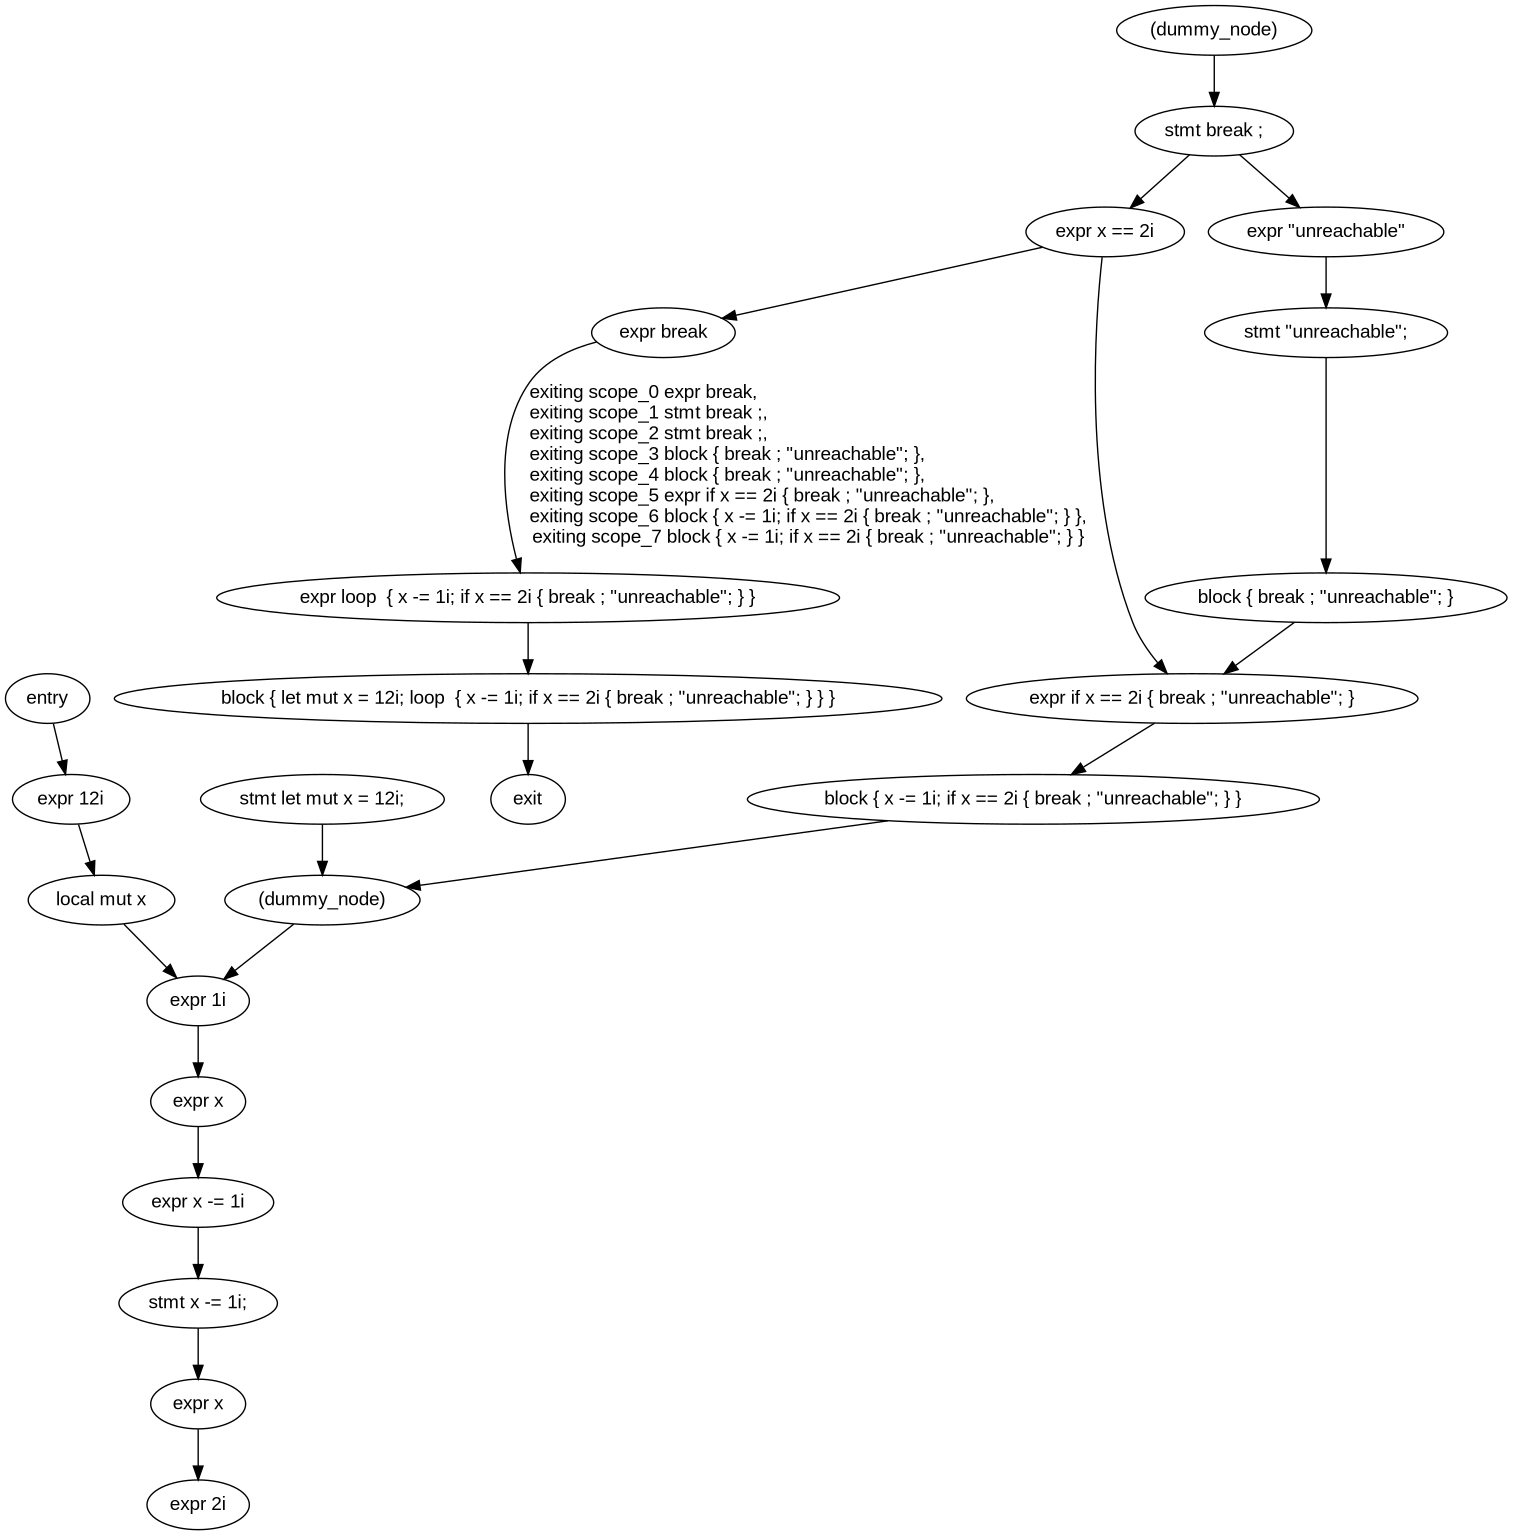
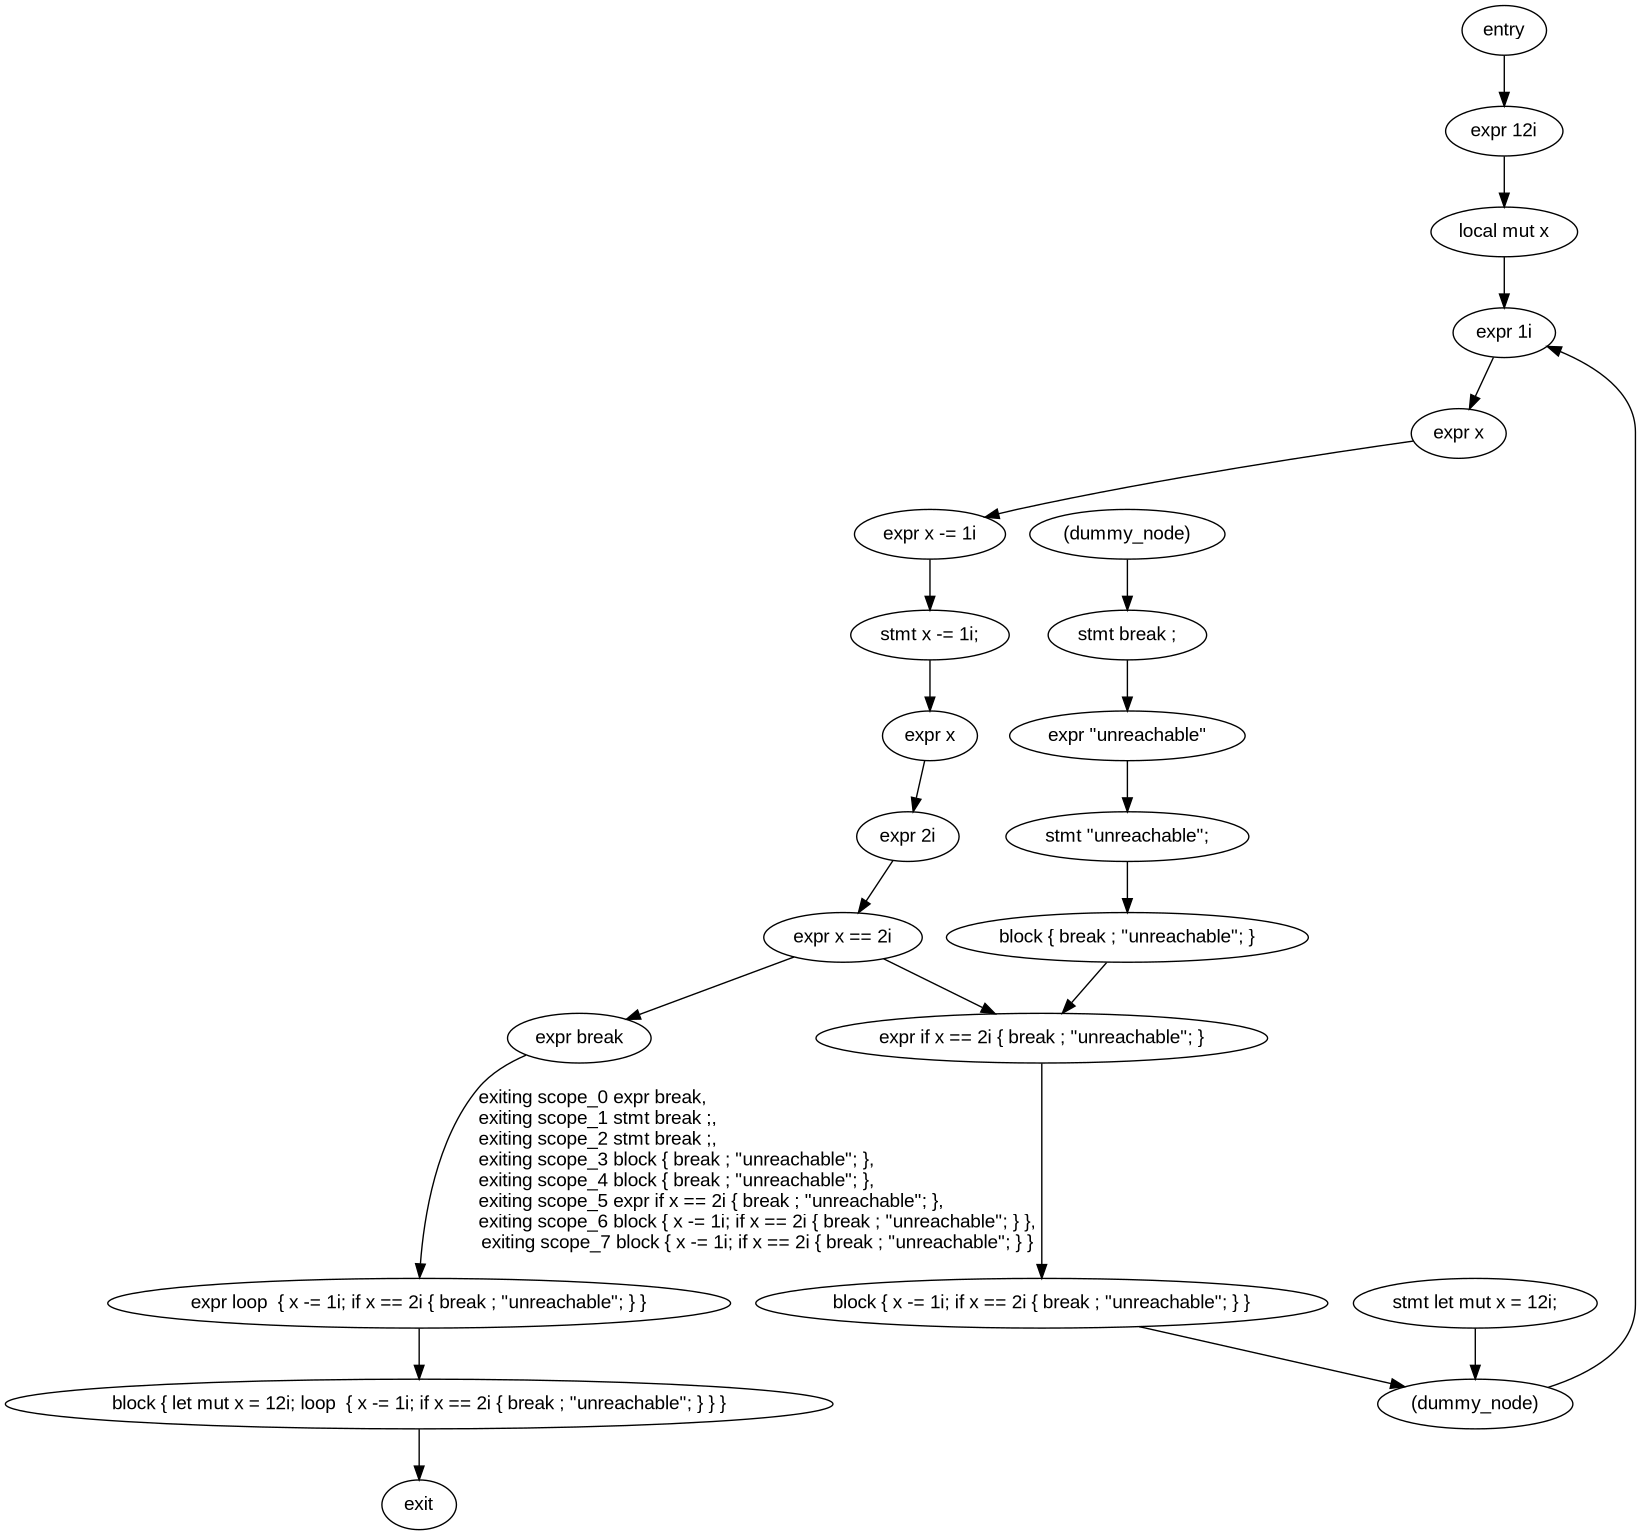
edge "stmt break ;" -> "expr x == 2i": now "expr 2i" -> "expr x == 2i"
